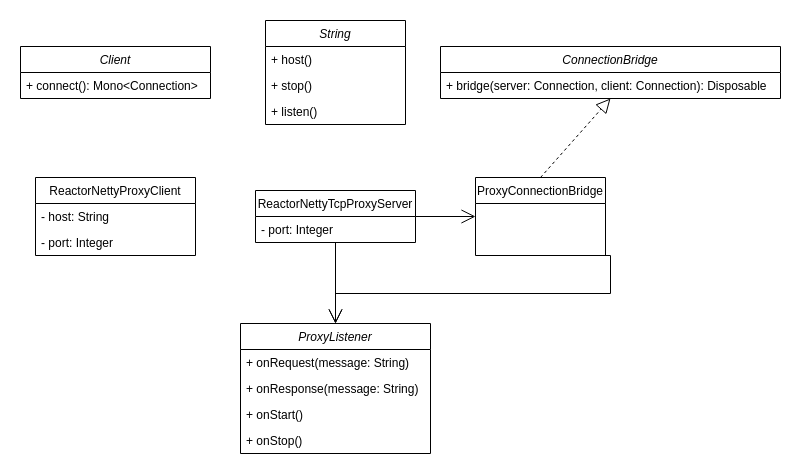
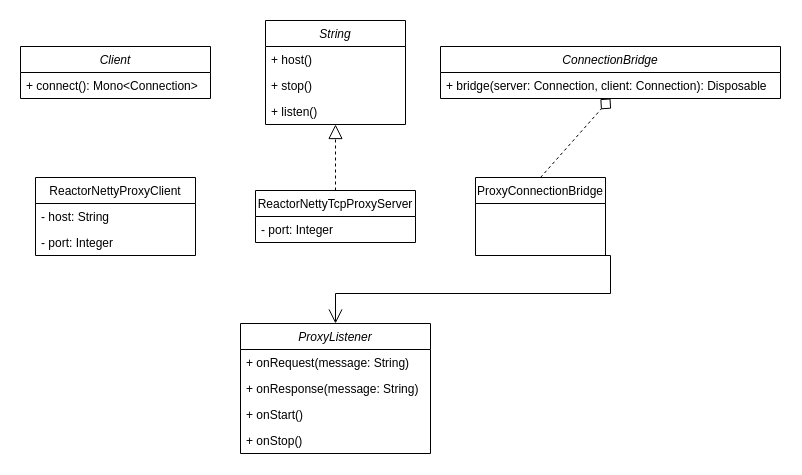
edge "ProxyConnectionBridge" -> "ConnectionBridge": arrowhead block -> diamond
edge "ReactorNettyTcpProxyServer" -> "String": added
edge "ReactorNettyTcpProxyServer" -> "ProxyConnectionBridge": removed
edge "ReactorNettyTcpProxyServer" -> "ProxyListener": removed
